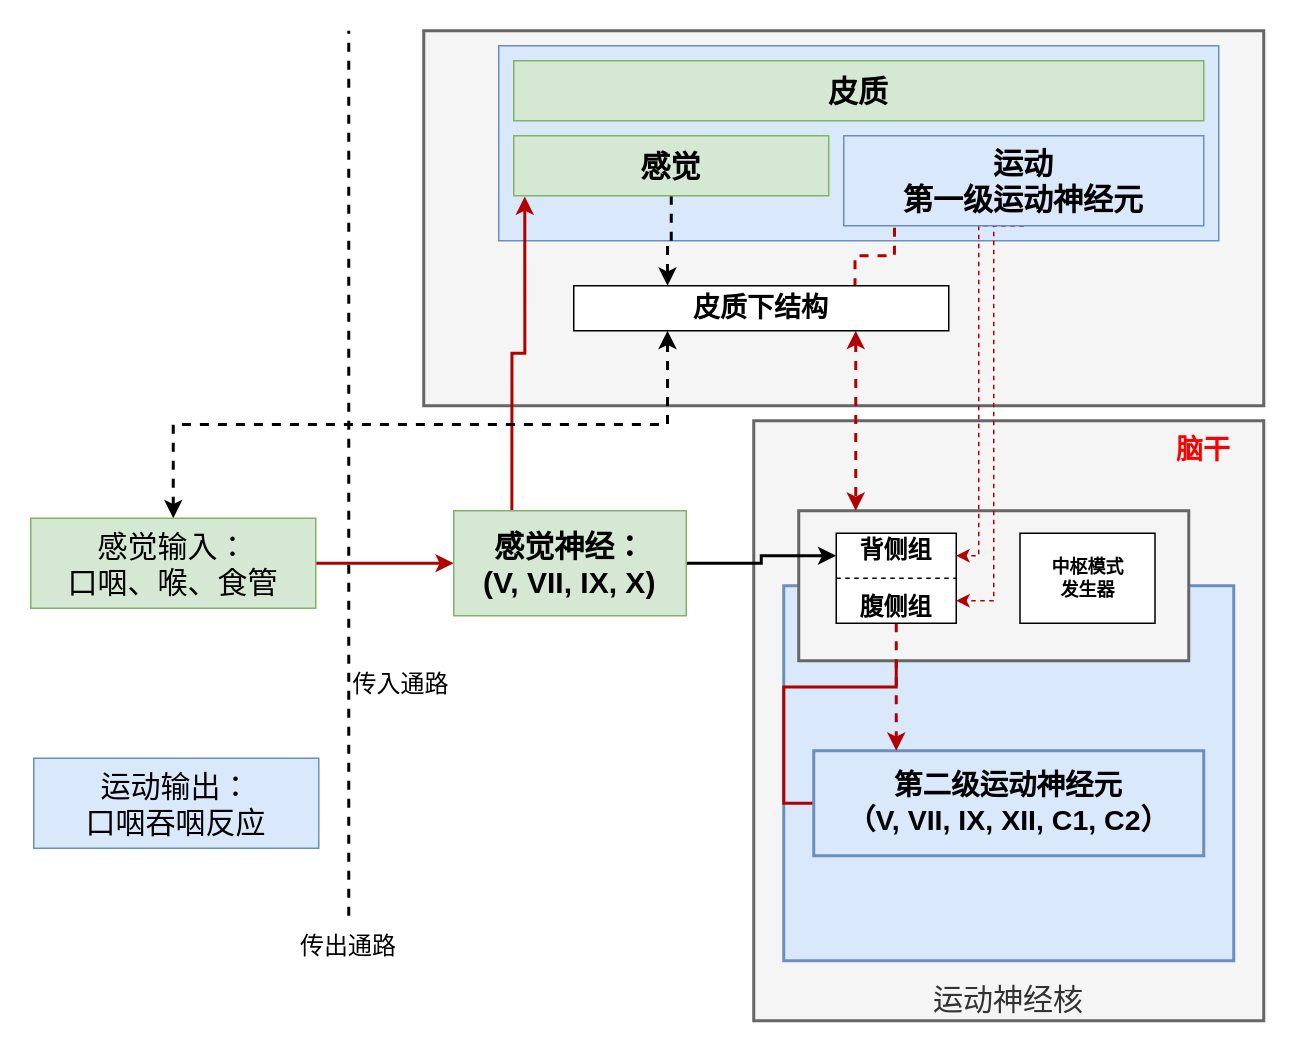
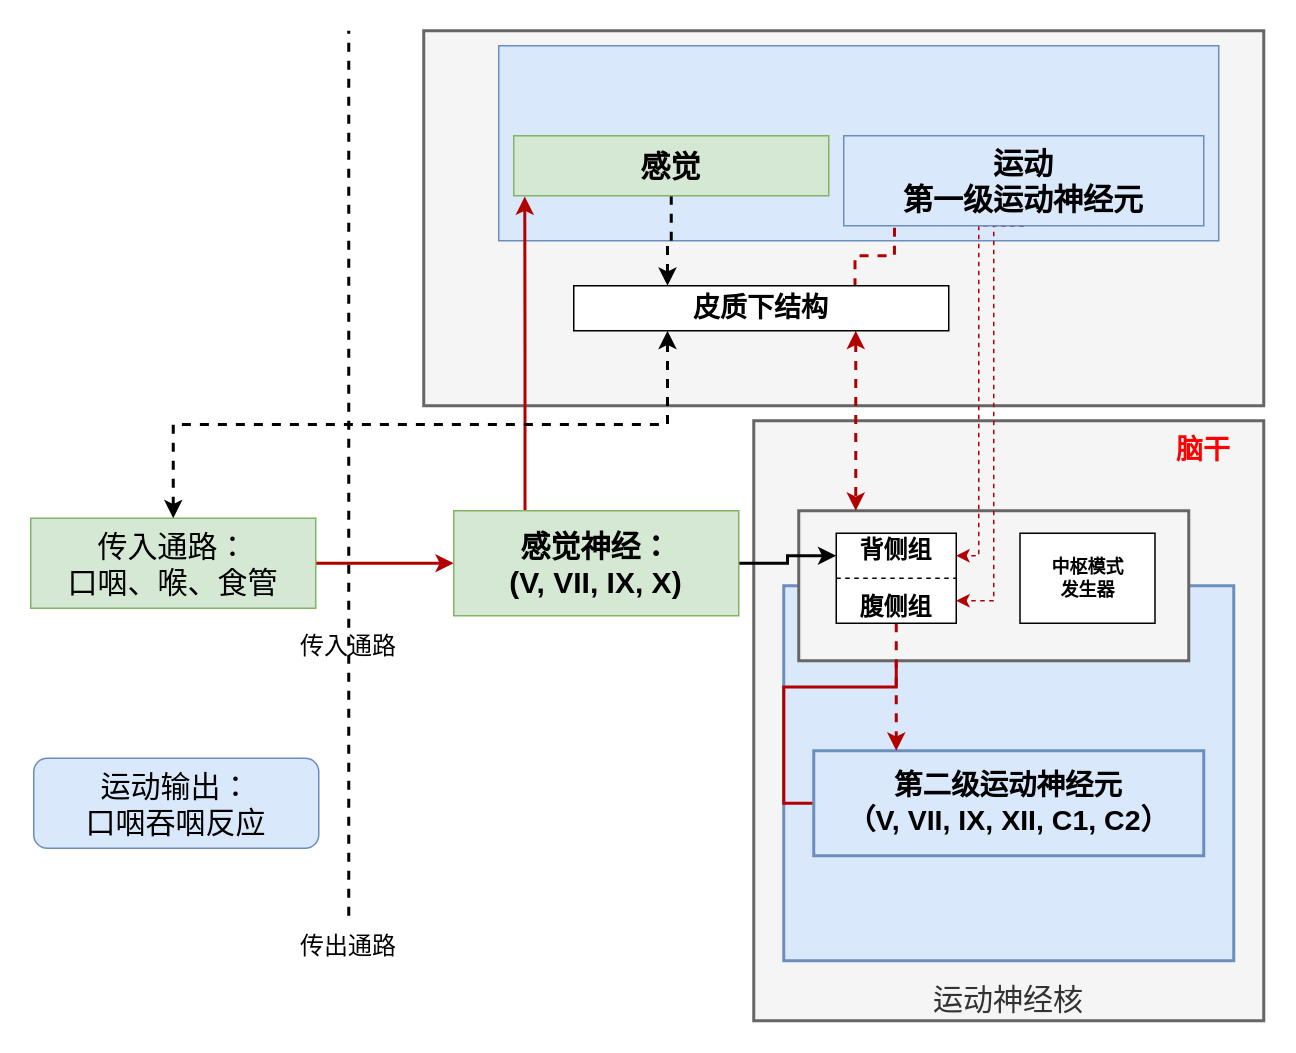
node "皮质": removed
node "感觉输入：口咽、喉、食管": label "感觉输入：口咽、喉、食管" -> "传入通路：口咽、喉、食管"
node "感觉神经：(V, VII, IX, X)": size 233x105 -> 285x105
node "传入通路": moved (401, 683) -> (349, 646)
node "运动输出：口咽吞咽反应": shape rectangle -> rounded rectangle
